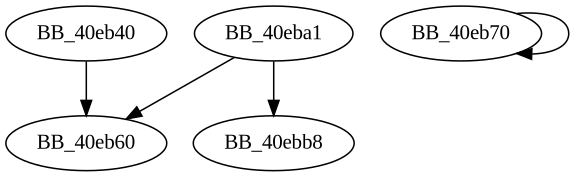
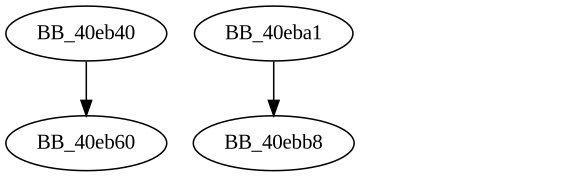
node "BB_40eb70": removed
edge "BB_40eba1" -> "BB_40eb60": removed
